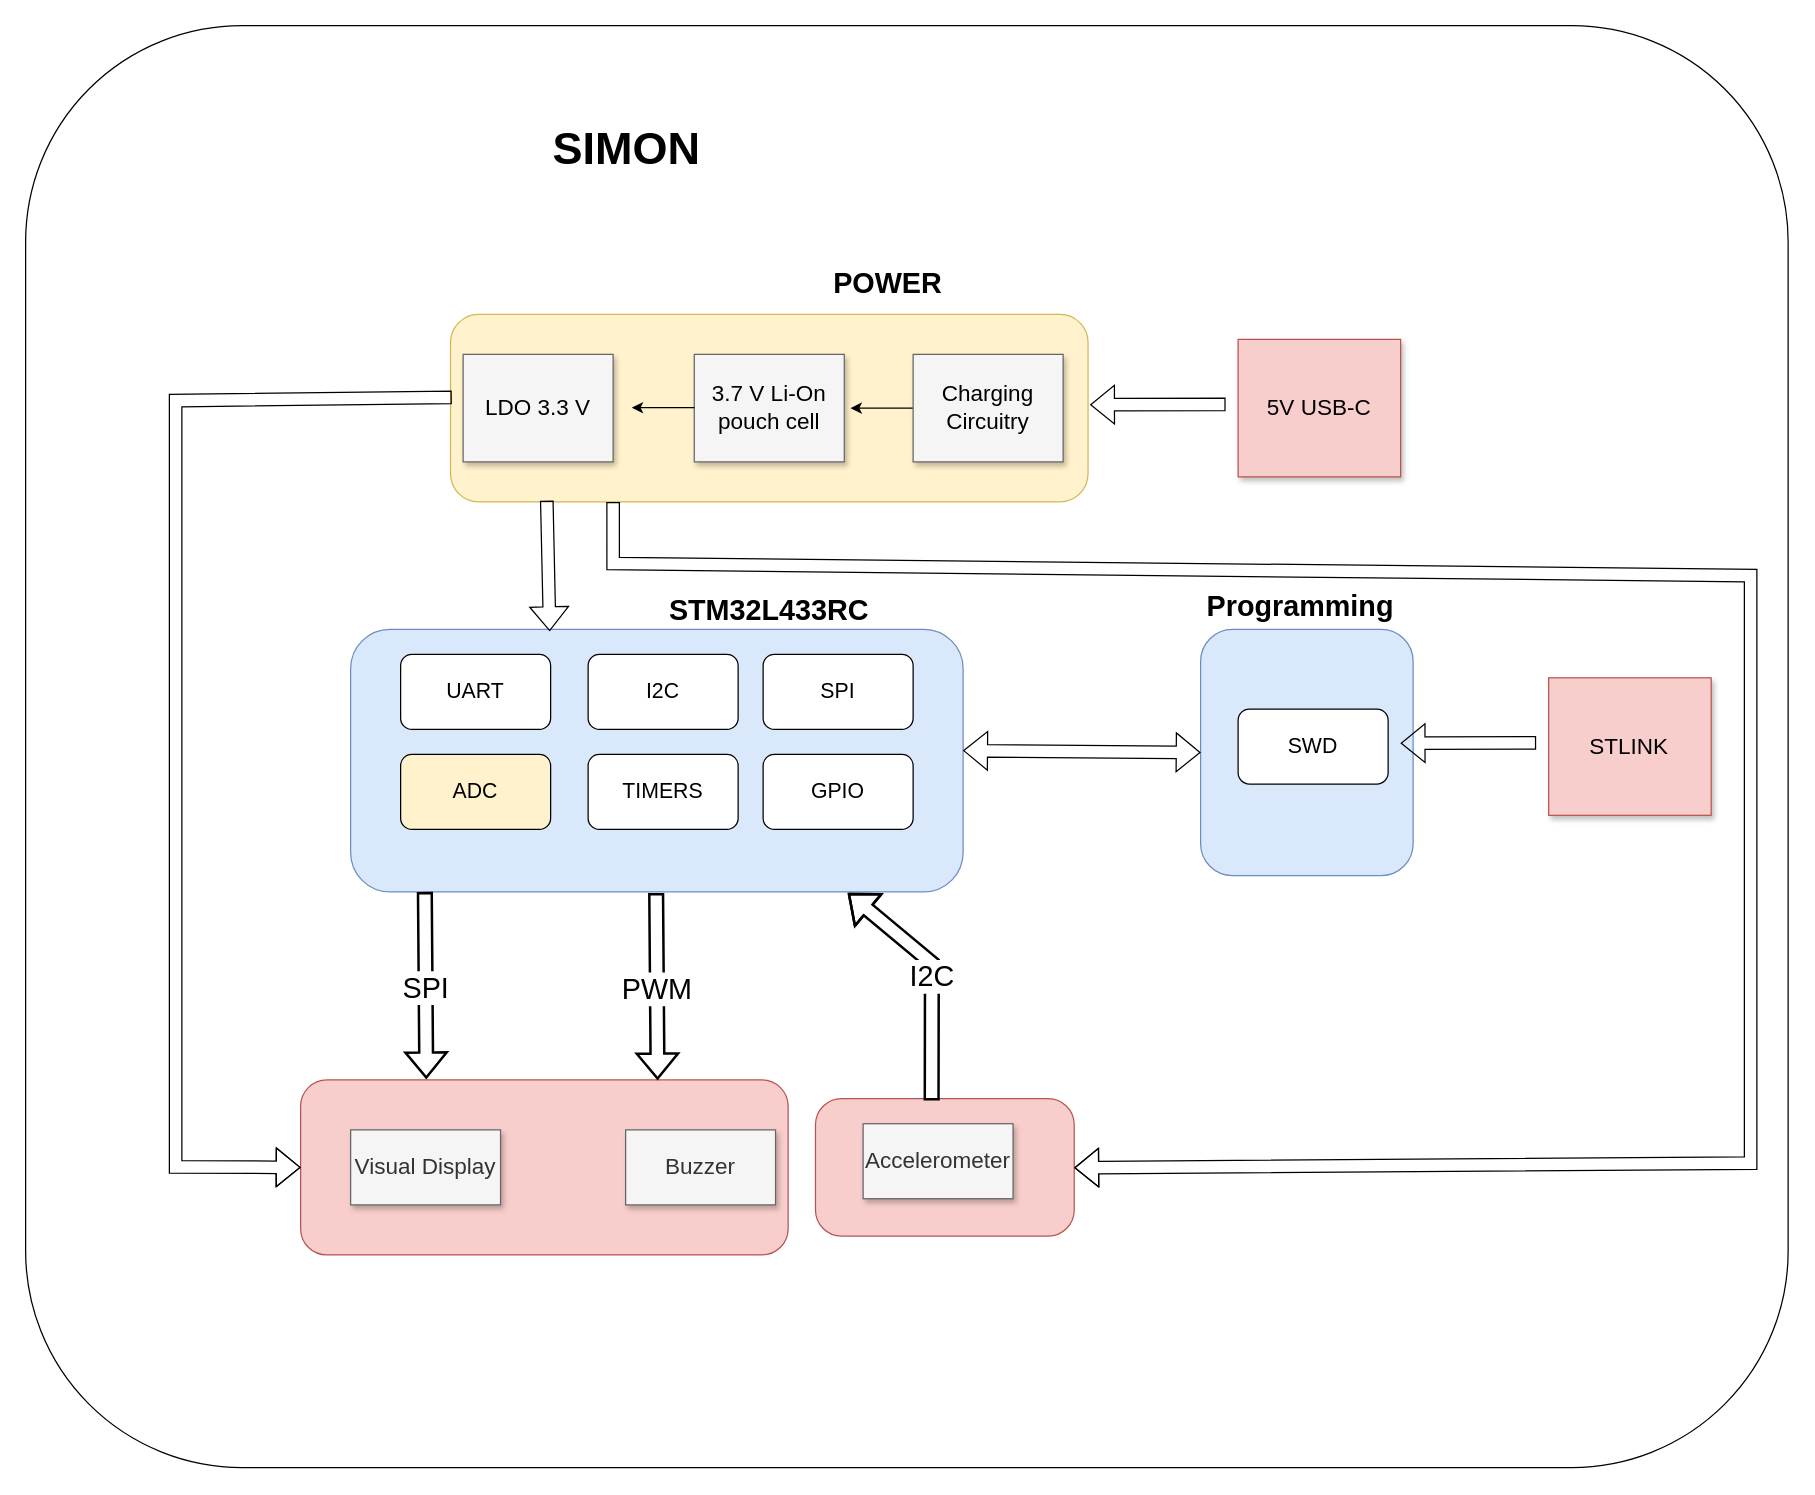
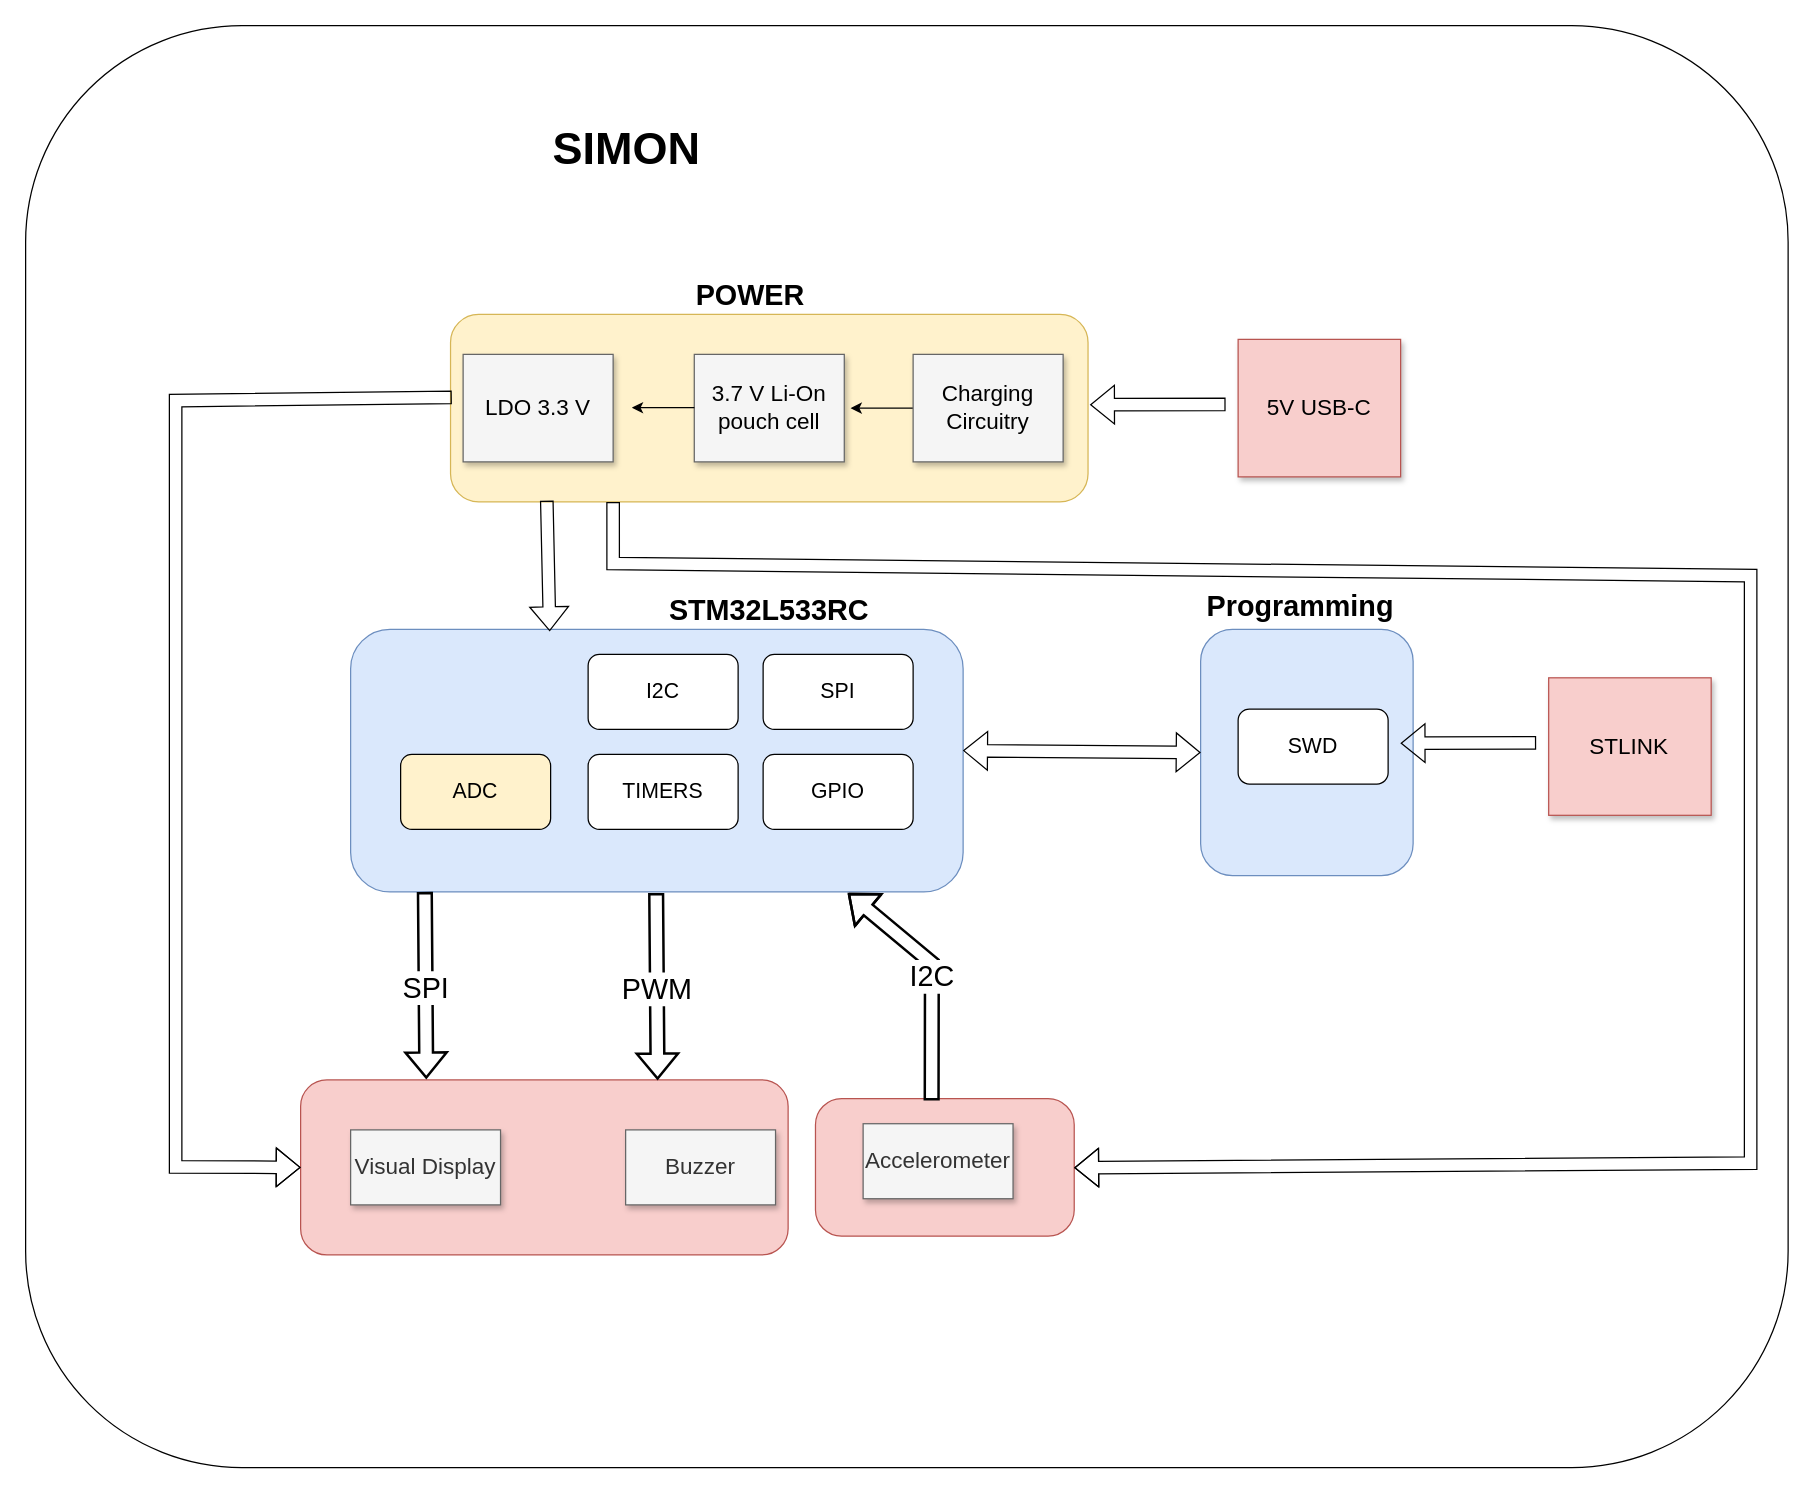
node "POWER": moved (888, 283) -> (751, 296)
node "STM32L433RC": label "STM32L433RC" -> "STM32L533RC"
node "UART": removed
